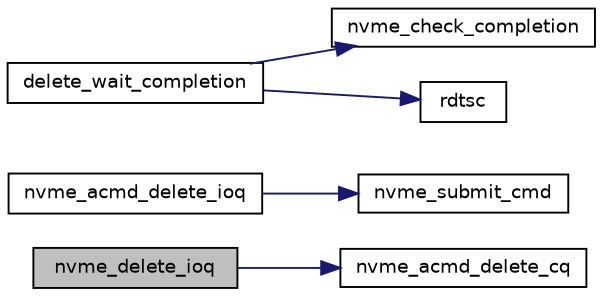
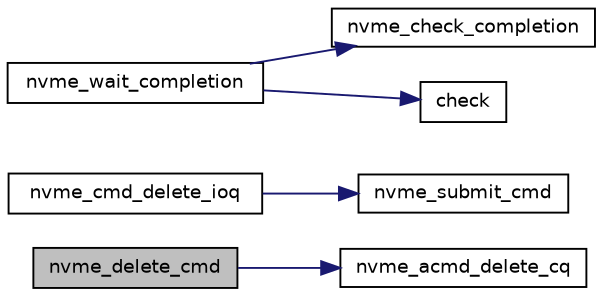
node "delete_wait_completion": label "delete_wait_completion" -> "nvme_wait_completion"
node "rdtsc": label "rdtsc" -> "check"
node "nvme_acmd_delete_ioq": label "nvme_acmd_delete_ioq" -> "nvme_cmd_delete_ioq"
node "nvme_delete_ioq": label "nvme_delete_ioq" -> "nvme_delete_cmd"
